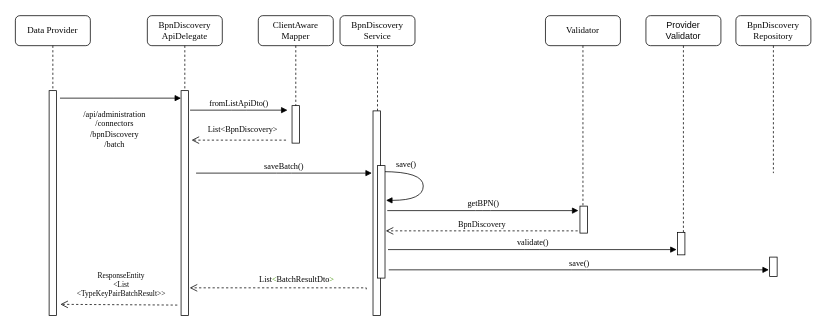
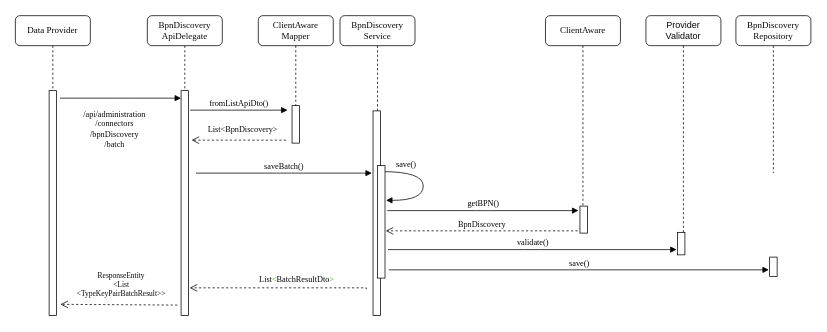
node "Validator": label "Validator" -> "ClientAware"
